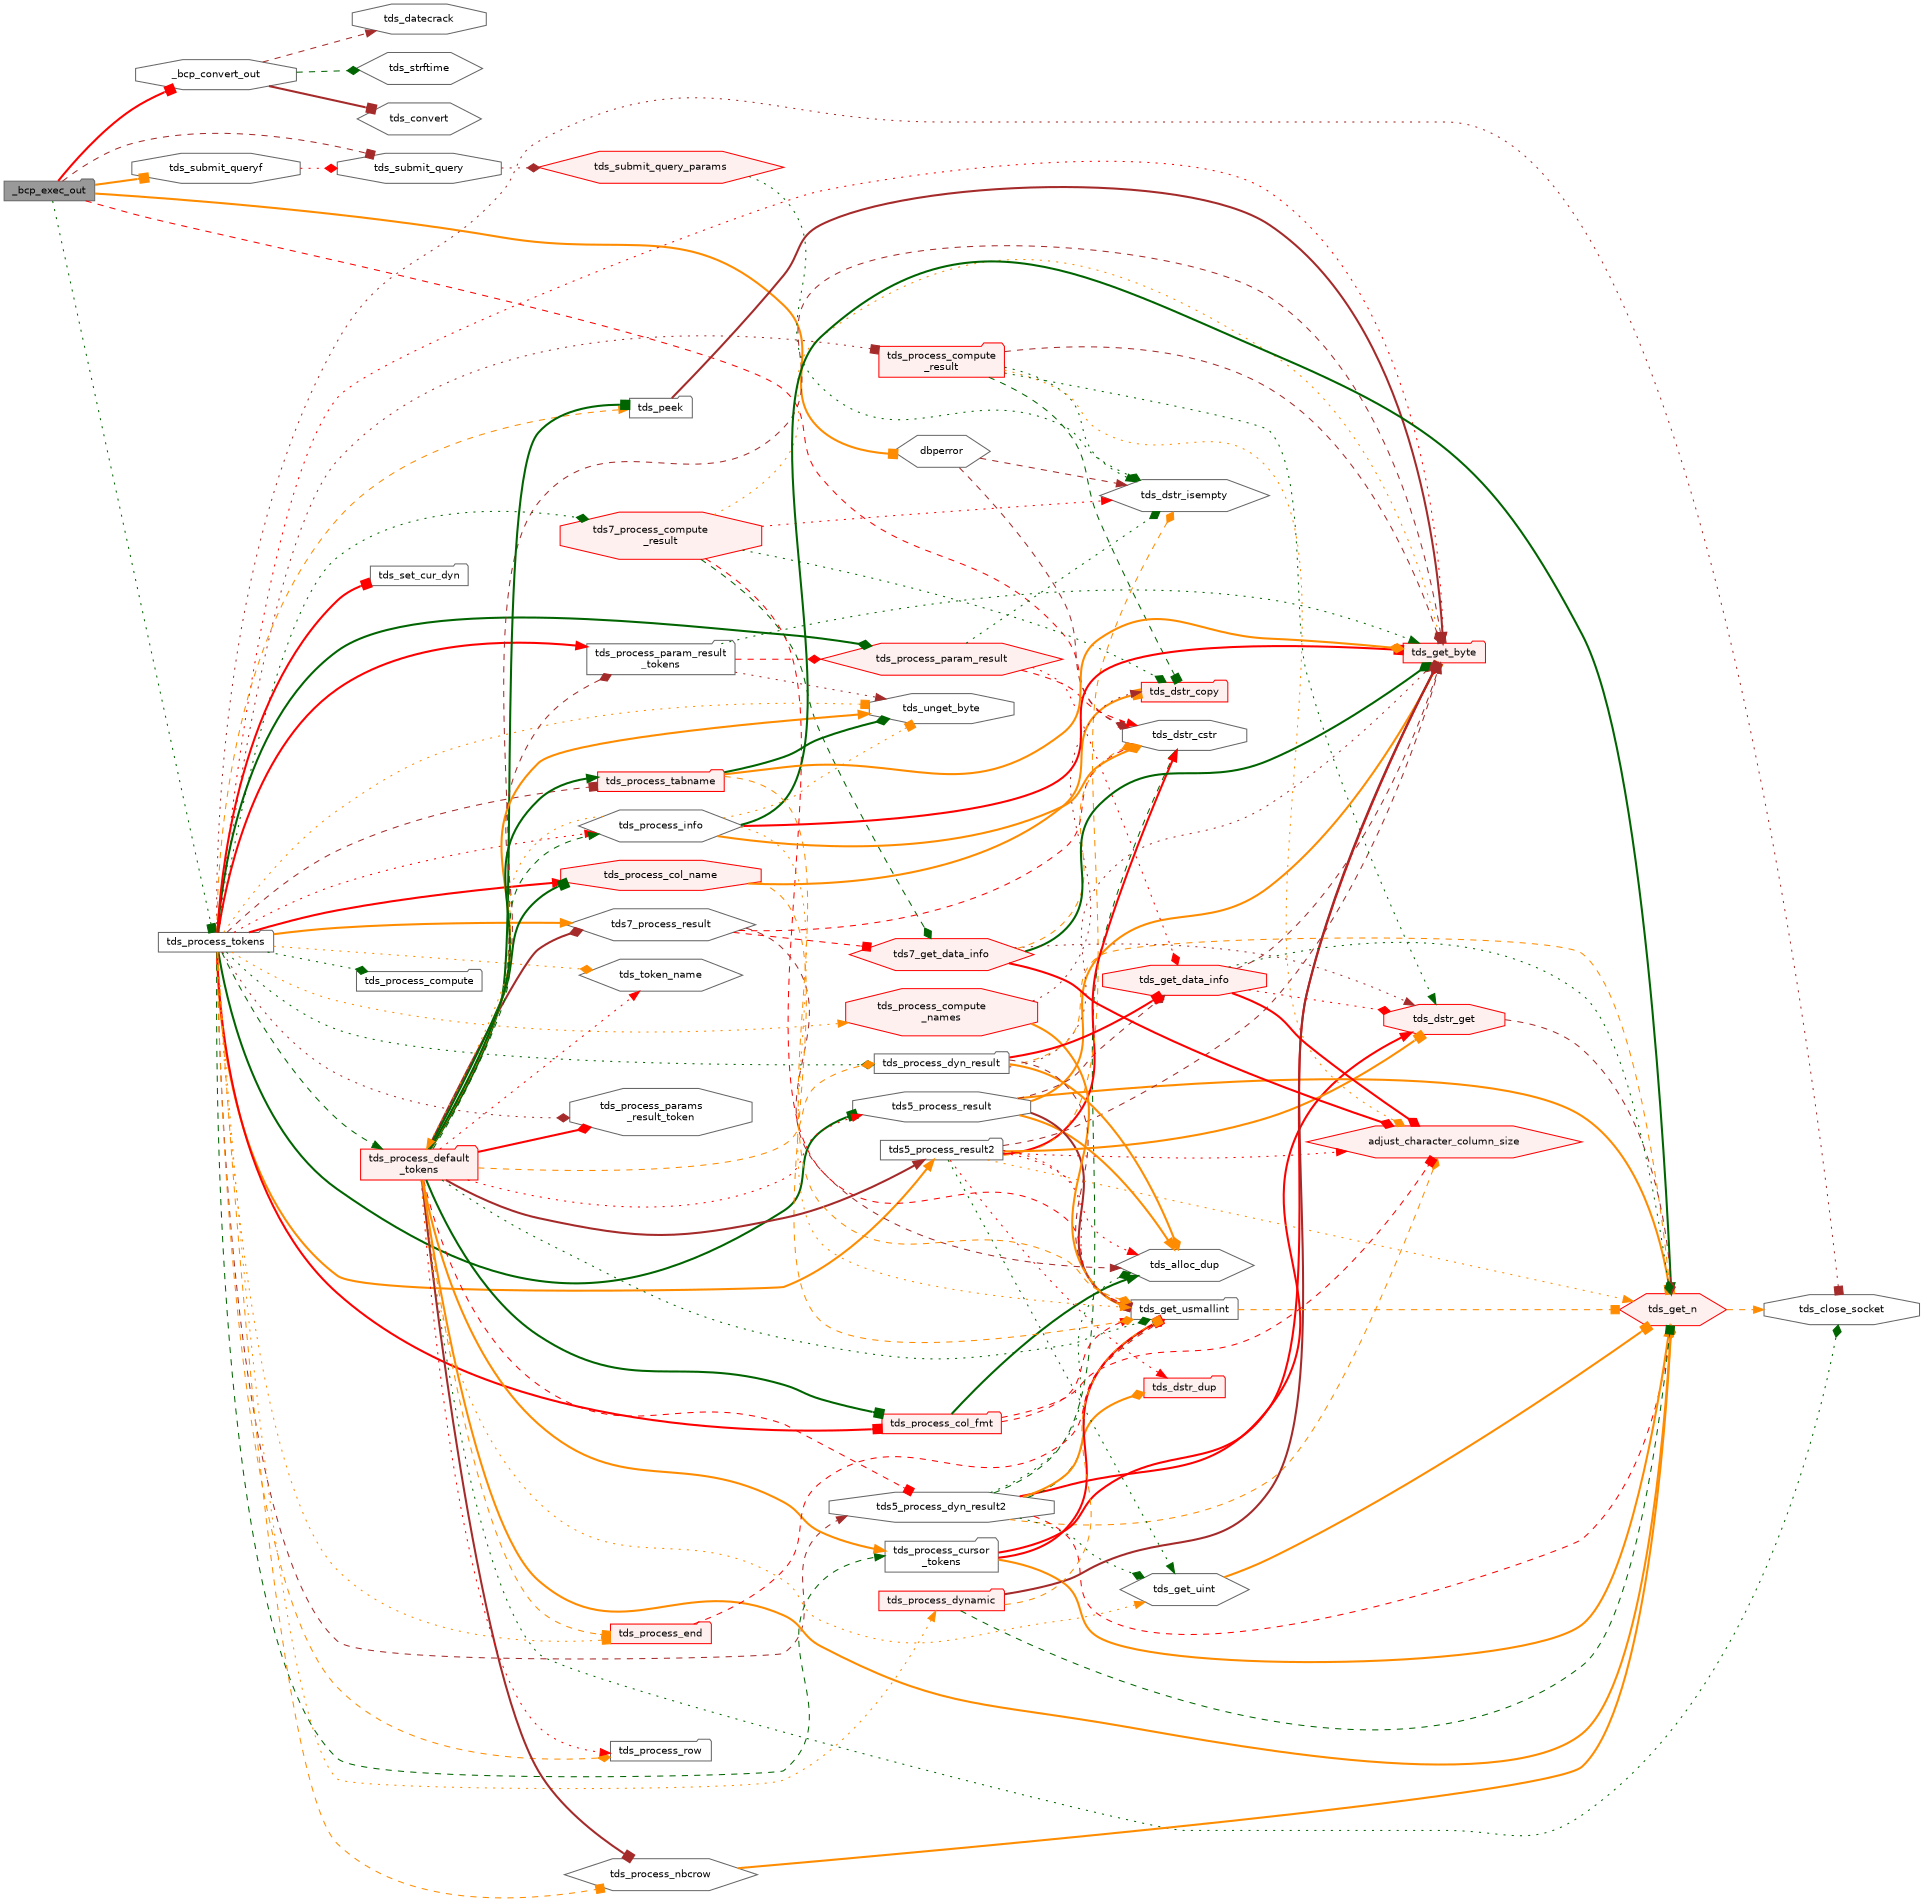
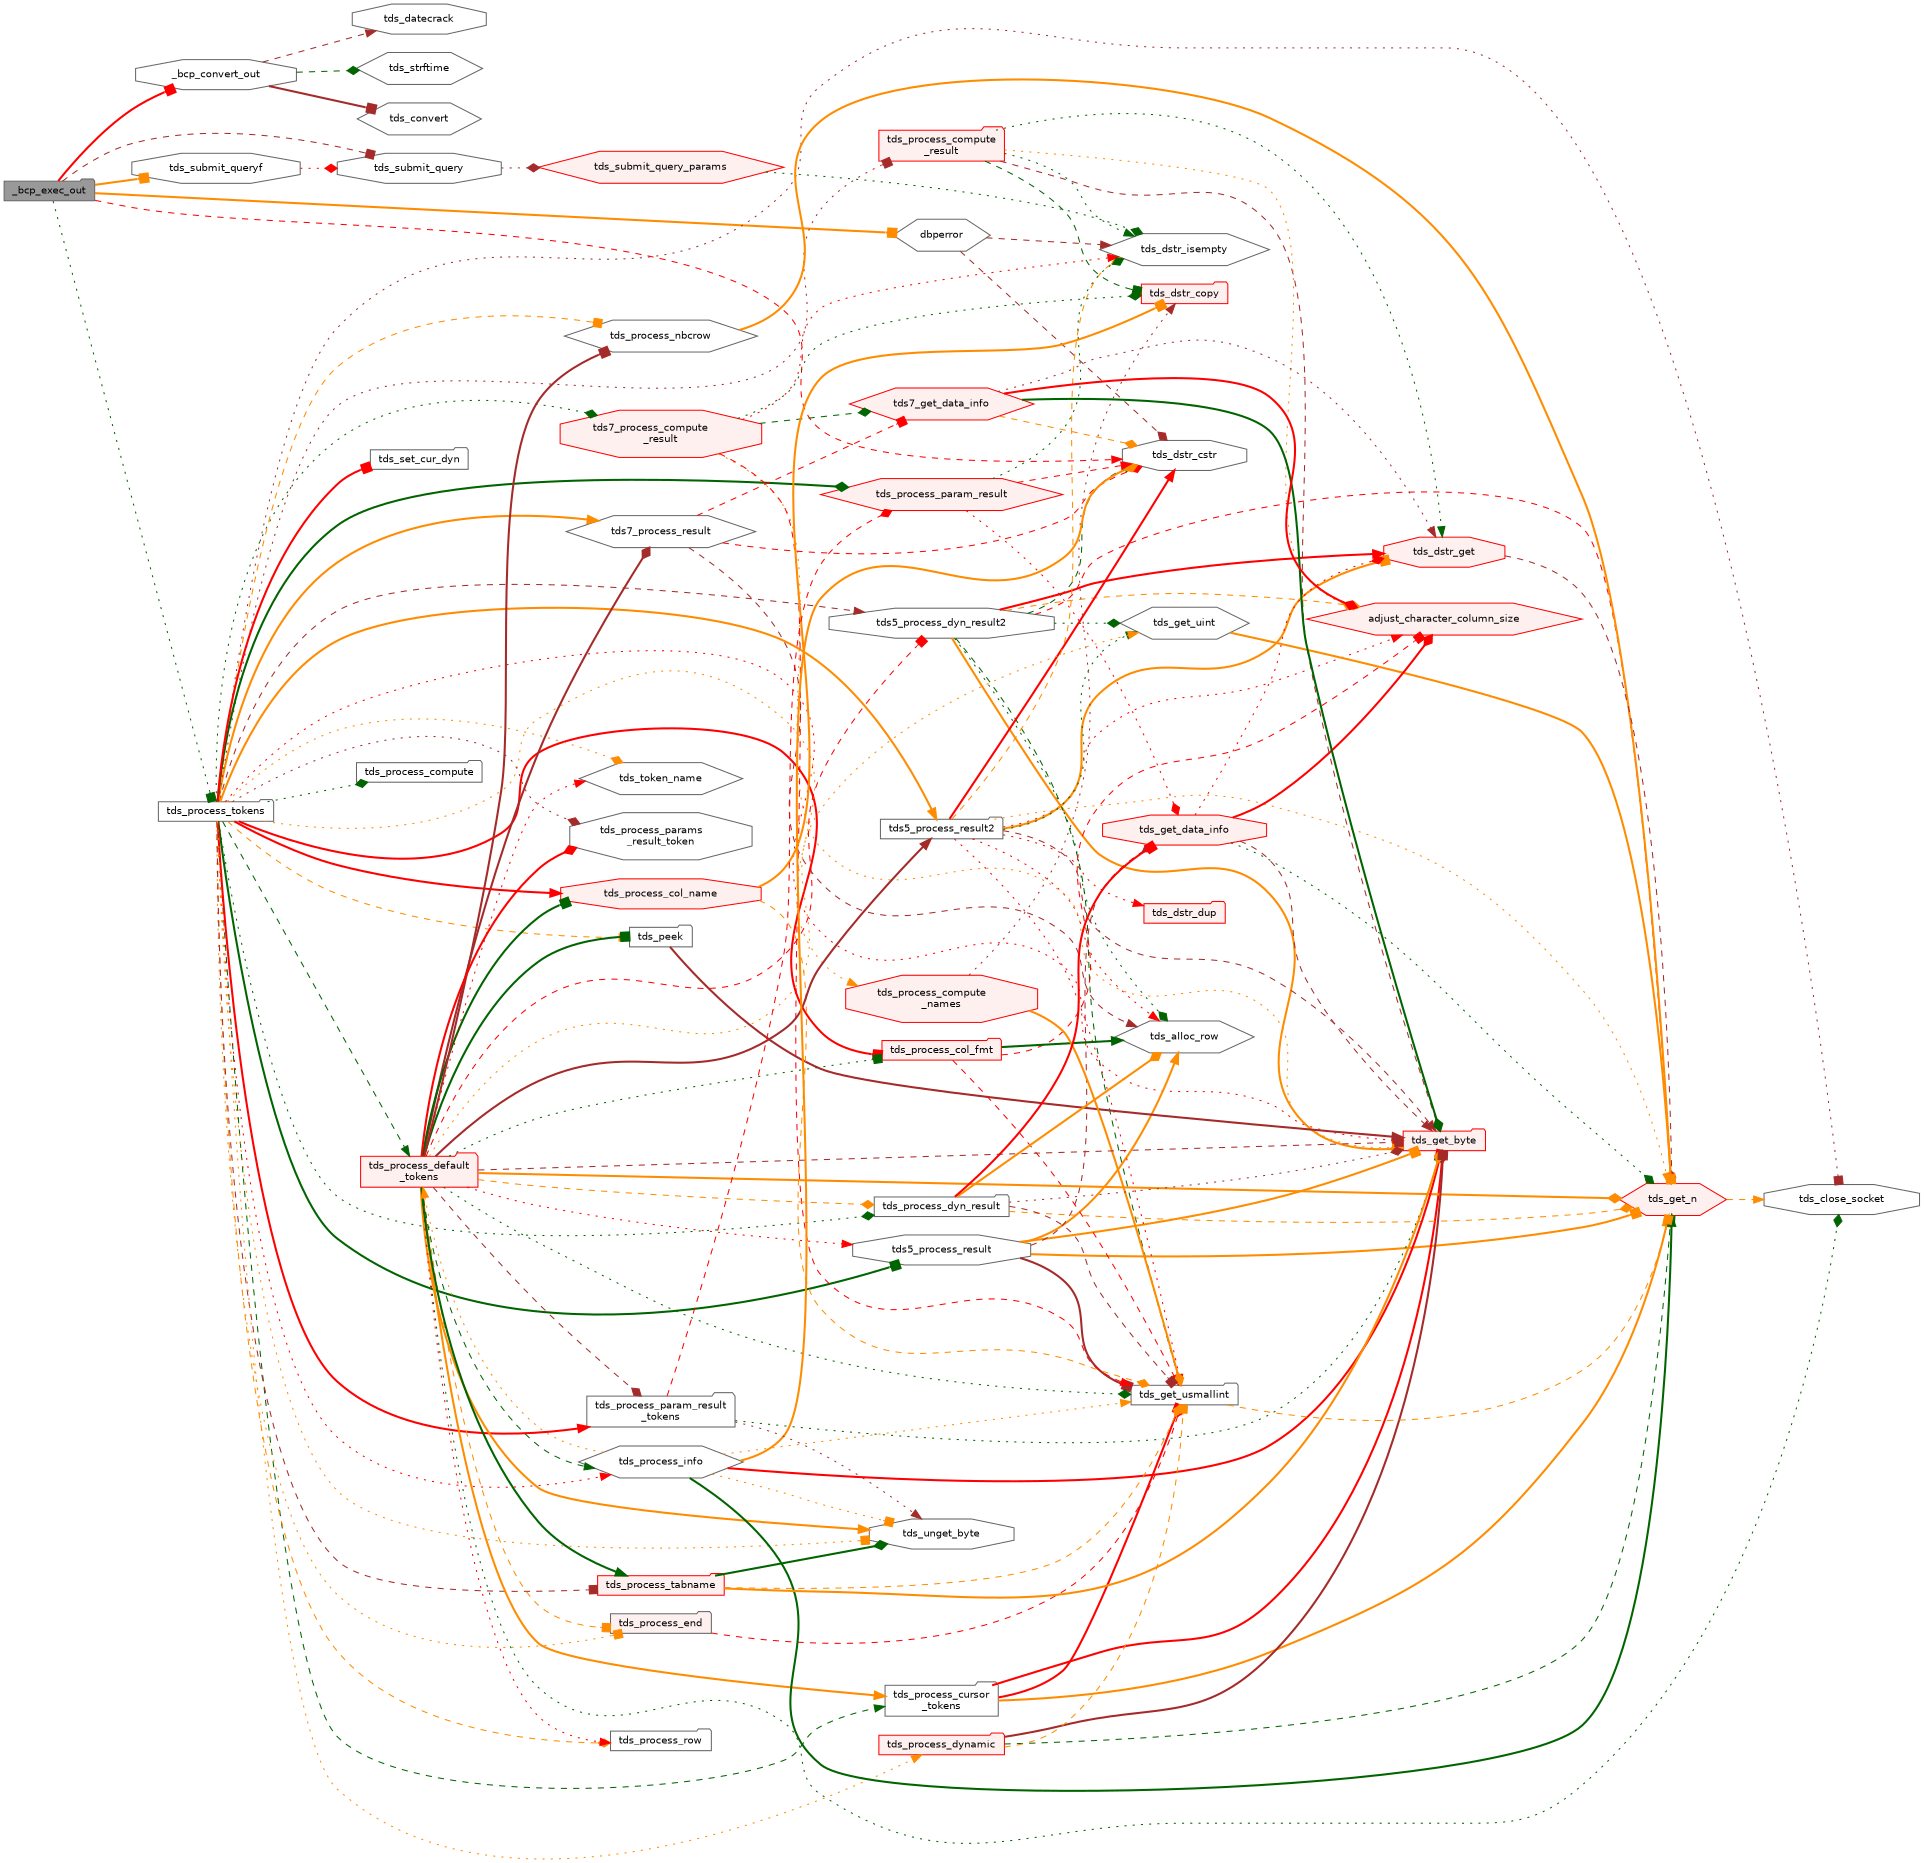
node "tds_alloc_dup": label "tds_alloc_dup" -> "tds_alloc_row"
edge "tds_process_default _tokens" -> "tds_process_col_fmt": style bold -> dotted
edge "tds5_process_dyn_result2" -> "tds_dstr_dup": now "tds5_process_dyn_result2" -> "tds_get_byte"
node "tds_process_end": color red -> grey40
